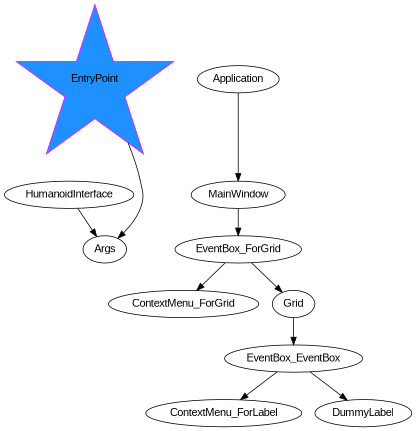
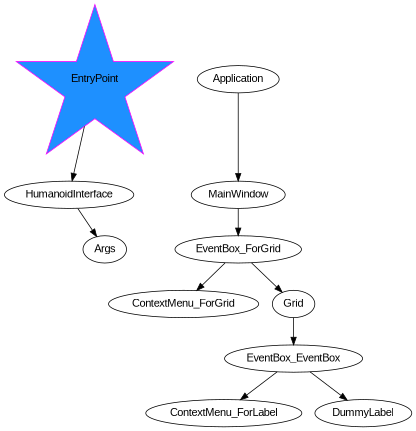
edge "EntryPoint" -> "Args": now "EntryPoint" -> "HumanoidInterface"
